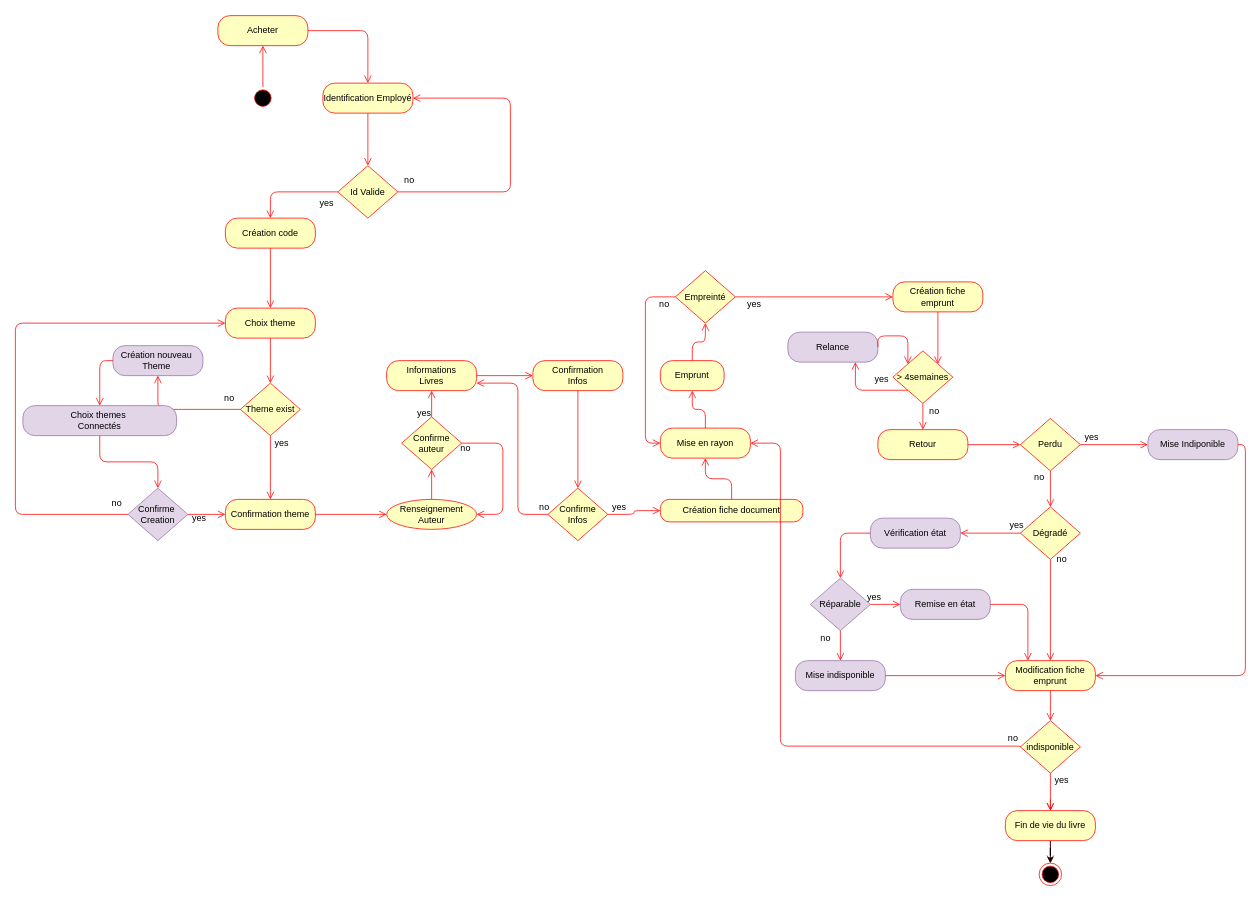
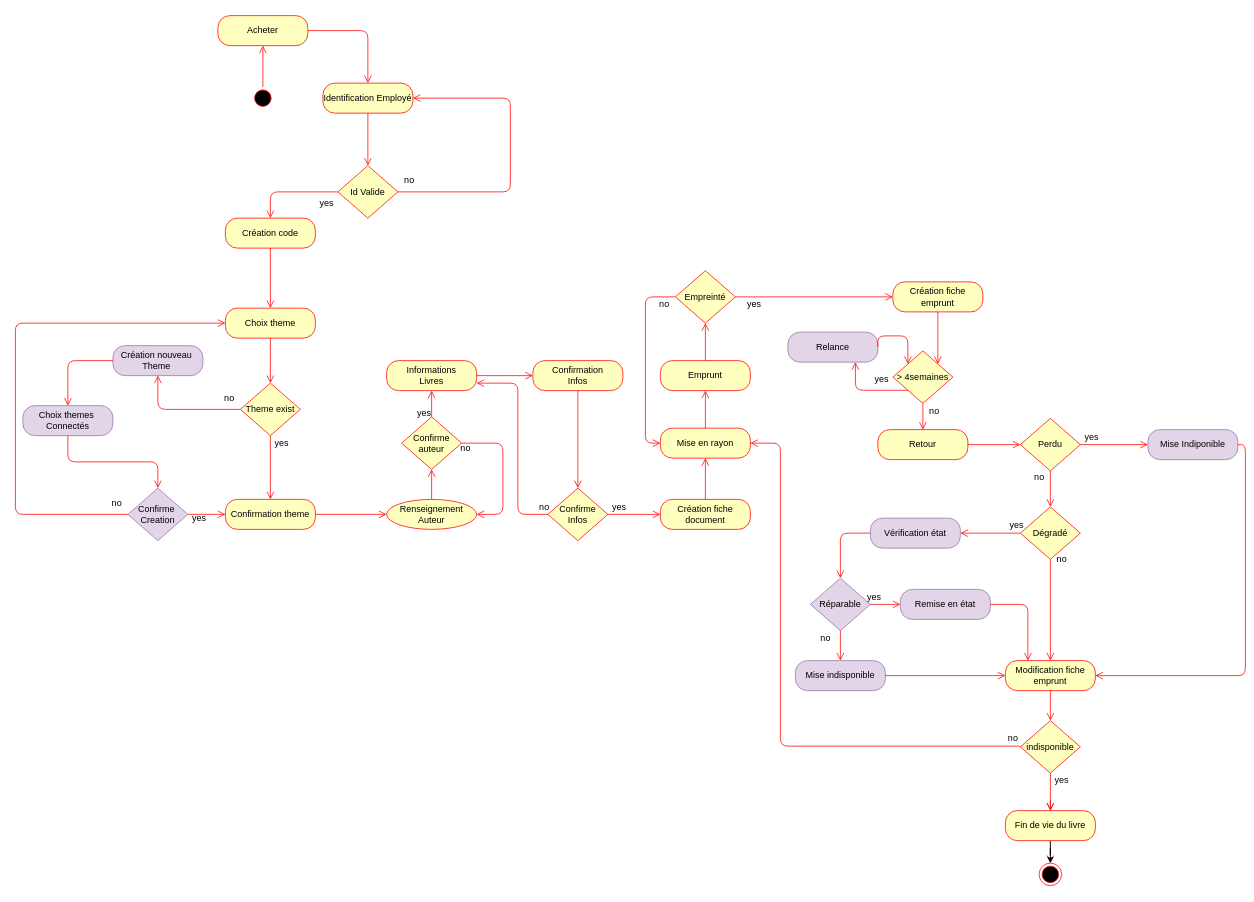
node "Emprunt": size 64x30 -> 90x30
node "Choix themes Connectés": size 154x30 -> 90x30
node "Création fiche document": size 143x23 -> 90x30
